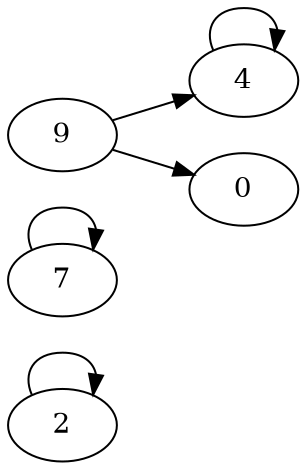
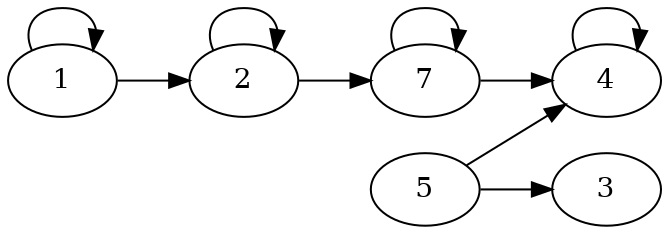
node "1": added
edge "2" -> "7": added
edge "7" -> "4": added
node "9": label "9" -> "5"
node "0": label "0" -> "3"
